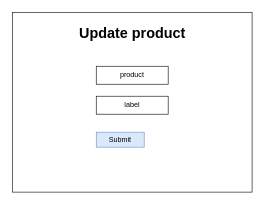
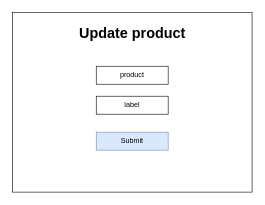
node "Submit": size 48x15 -> 72x18
